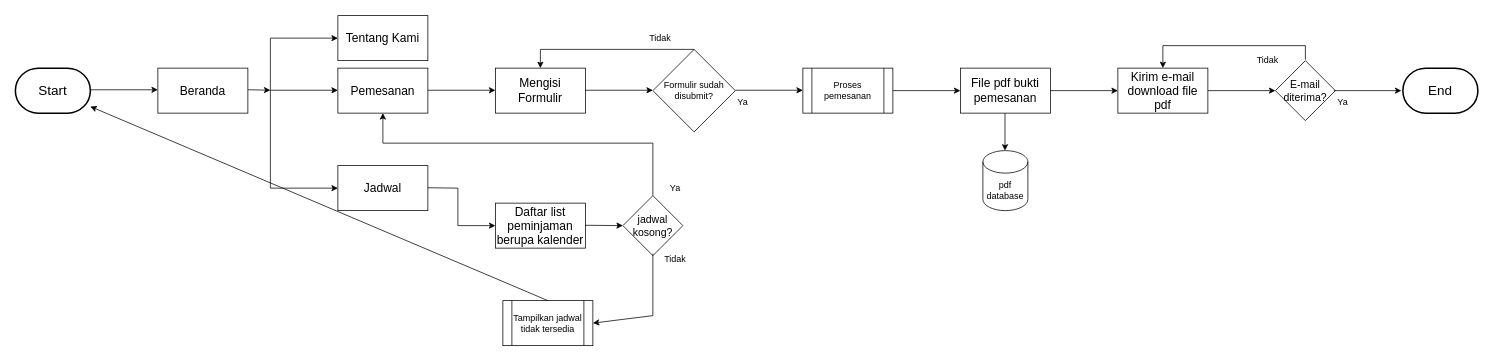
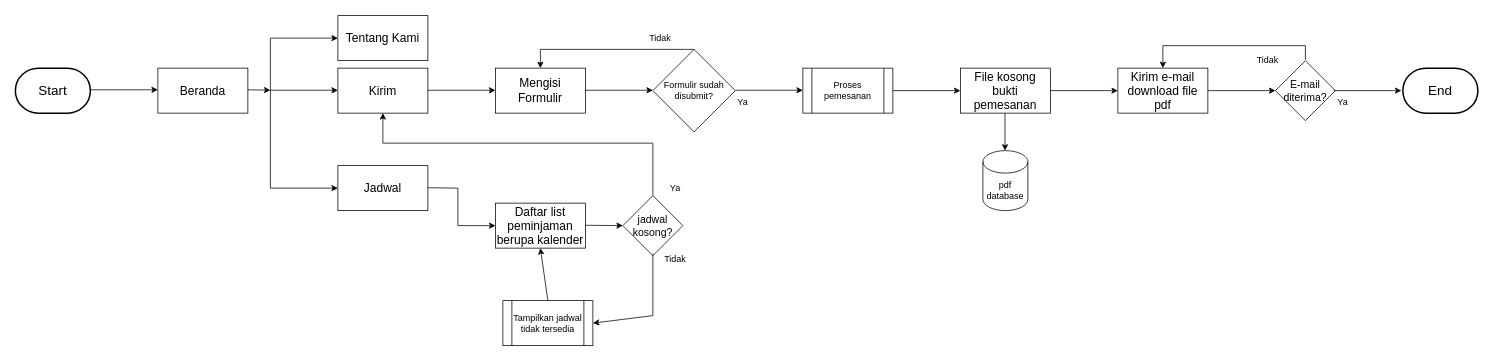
node "Pemesanan": label "Pemesanan" -> "Kirim"
node "File pdf bukti pemesanan": label "File pdf bukti pemesanan" -> "File kosong bukti pemesanan"
edge "Tampilkan jadwal tidak tersedia" -> "Start": now "Tampilkan jadwal tidak tersedia" -> "Daftar list peminjaman berupa kalender"
